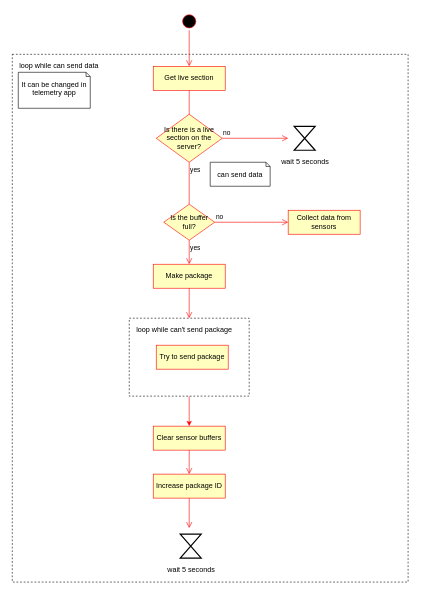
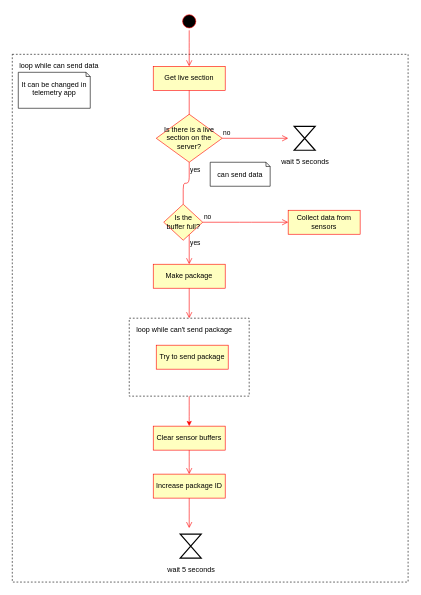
node "Is the buffer full?": size 51x36 -> 39x36
